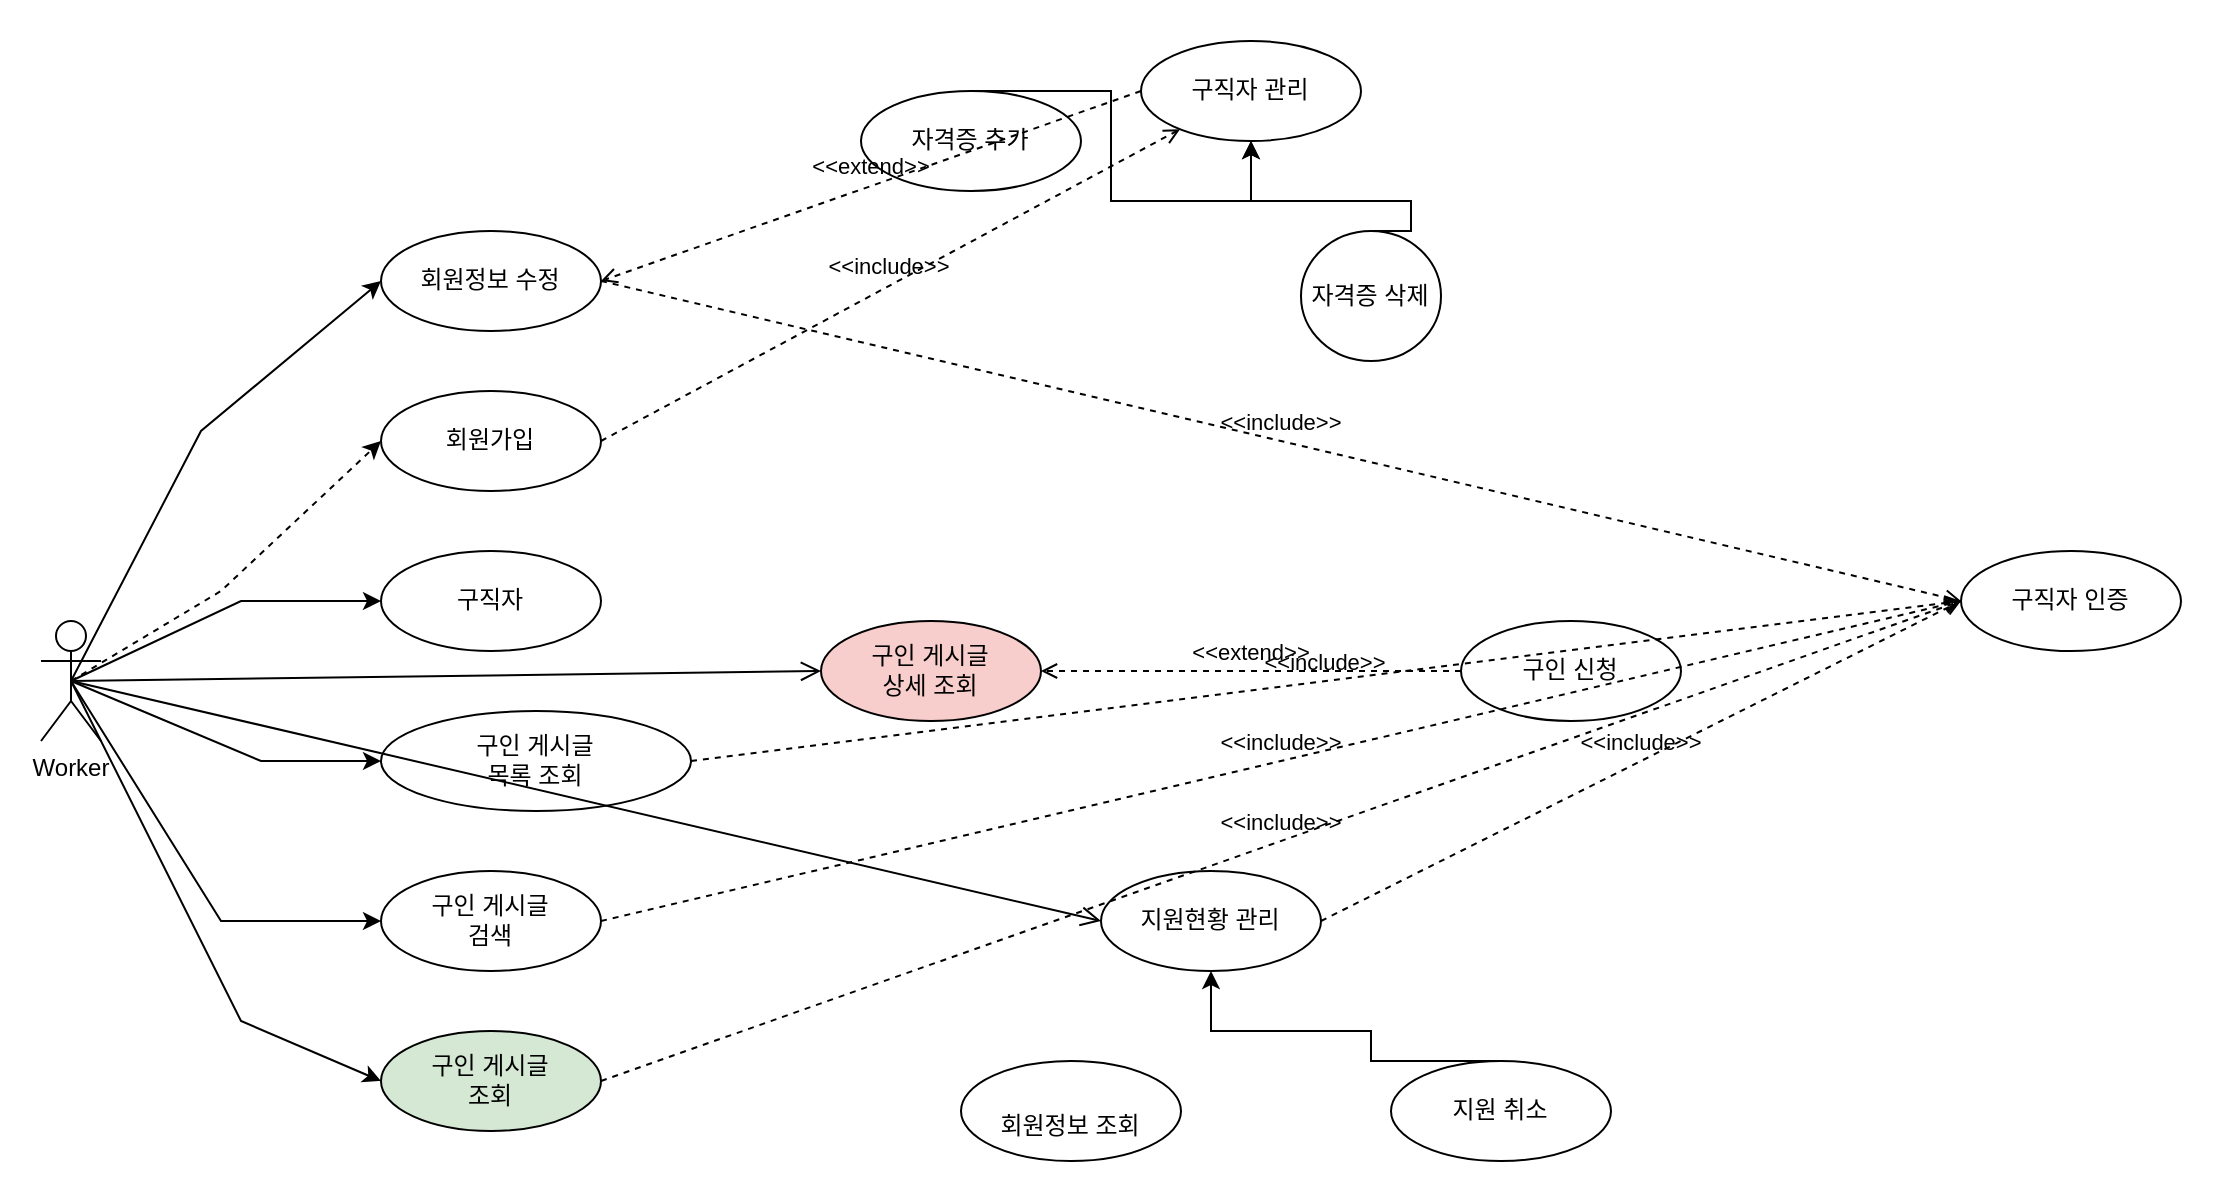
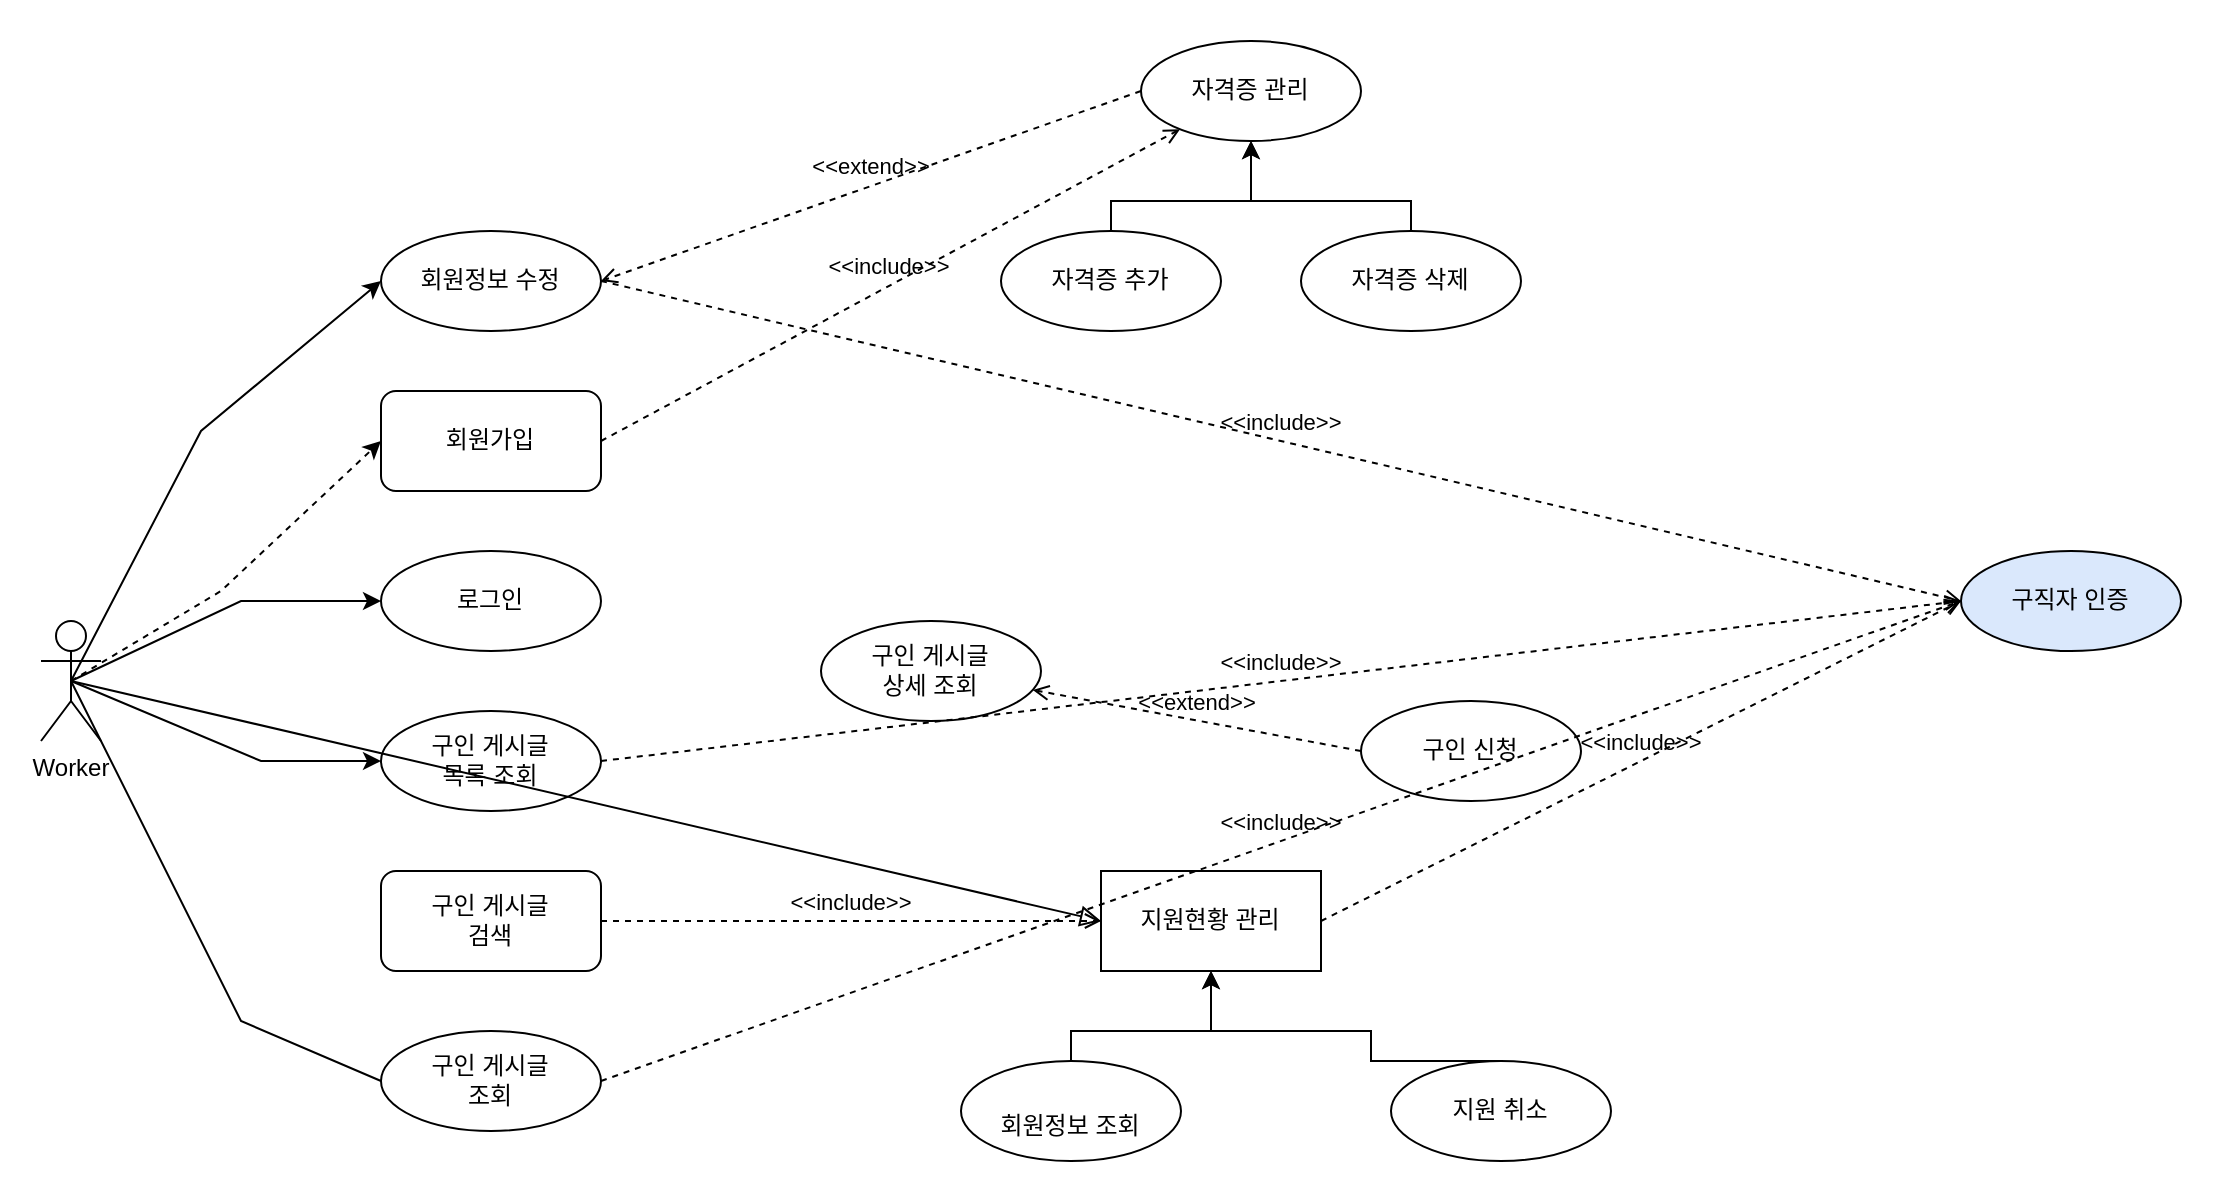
node "구직자 관리": label "구직자 관리" -> "자격증 관리"
node "자격증 추가": moved (971, 141) -> (1111, 281)
node "자격증 삭제": size 140x130 -> 220x100
node "회원가입": shape ellipse -> rounded rectangle
node "구직자": label "구직자" -> "로그인"
node "구직자 인증": fillcolor #ffffff -> #dae8fc
node "구인 게시글 상세 조회": fillcolor #f8cecc -> #ffffff
node "구인 신청": moved (1571, 671) -> (1471, 751)
edge "Worker" -> "구인 게시글 상세 조회": removed
edge "구인 게시글 검색" -> "구직자 인증": now "구인 게시글 검색" -> "지원현황 관리"
node "구인 게시글 목록 조회": size 310x100 -> 220x100
edge "Worker" -> "구인 게시글 검색": removed
edge "Worker" -> "지원현황 관리": arrowhead open -> block
node "구인 게시글 검색": shape ellipse -> rounded rectangle
node "지원현황 관리": shape ellipse -> rectangle
edge "회원정보 조회" -> "지원현황 관리": added
edge "Worker" -> "구인 게시글 조회": arrowhead classic -> none
node "구인 게시글 조회": fillcolor #d5e8d4 -> #ffffff
